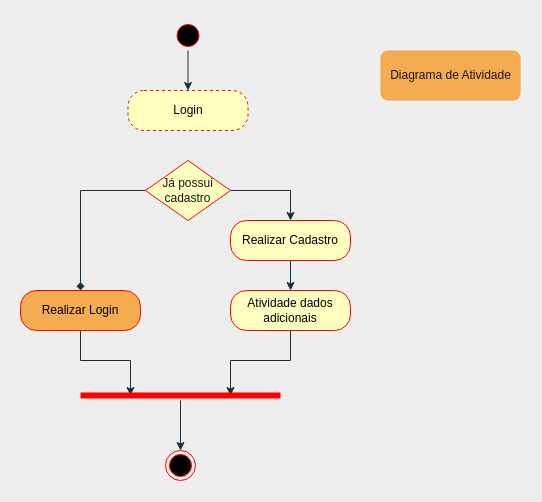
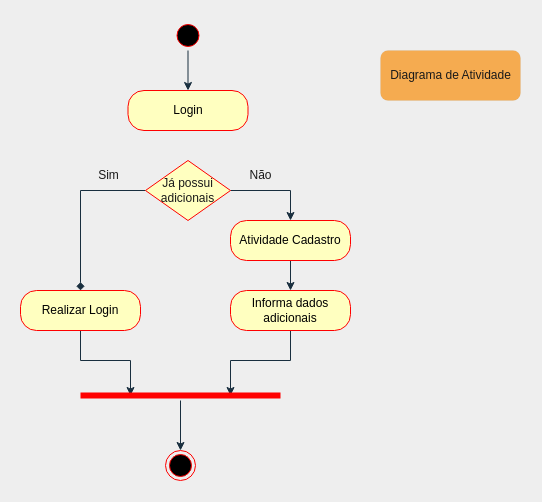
node "Login": style dashed -> solid
node "Sim": added
node "Não": added
node "Já possui cadastro": label "Já possui cadastro" -> "Já possui adicionais"
node "Realizar Cadastro": label "Realizar Cadastro" -> "Atividade Cadastro"
node "Realizar Login": fillcolor #f5ab50 -> #ffffc0
node "Atividade dados adicionais": label "Atividade dados adicionais" -> "Informa dados adicionais"
